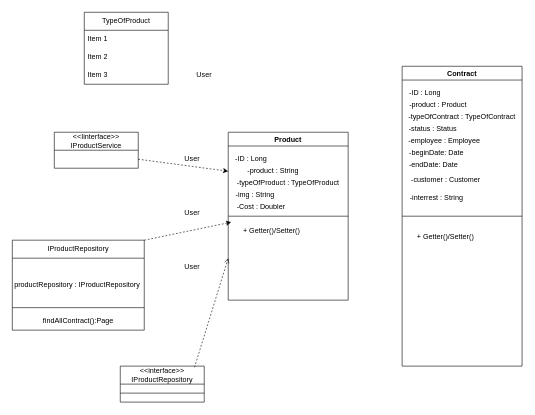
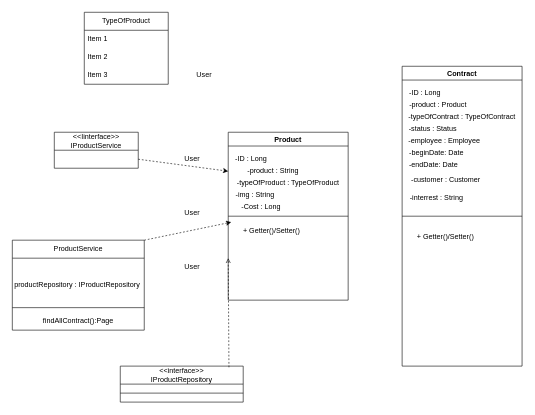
node "-Cost : Doubler": label "-Cost : Doubler" -> "-Cost : Long"
node "IProductRepository": label "IProductRepository" -> "ProductService"
node "<<interface>> IProductRepository": size 84x36 -> 123x36
